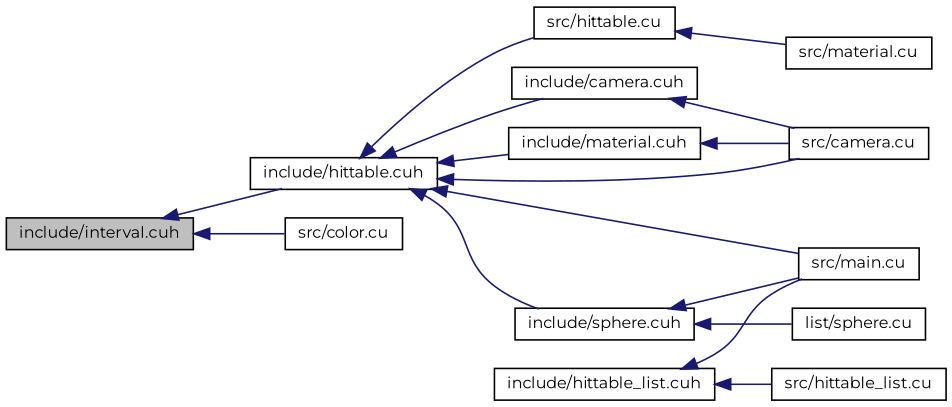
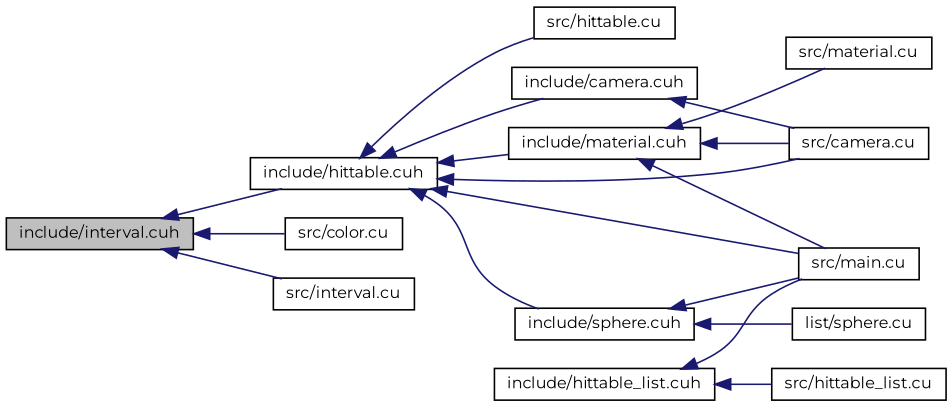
edge "src/material.cu" -> "src/hittable.cu": now "src/material.cu" -> "include/material.cuh"
edge "src/main.cu" -> "include/material.cuh": added
node "src/interval.cu": added
